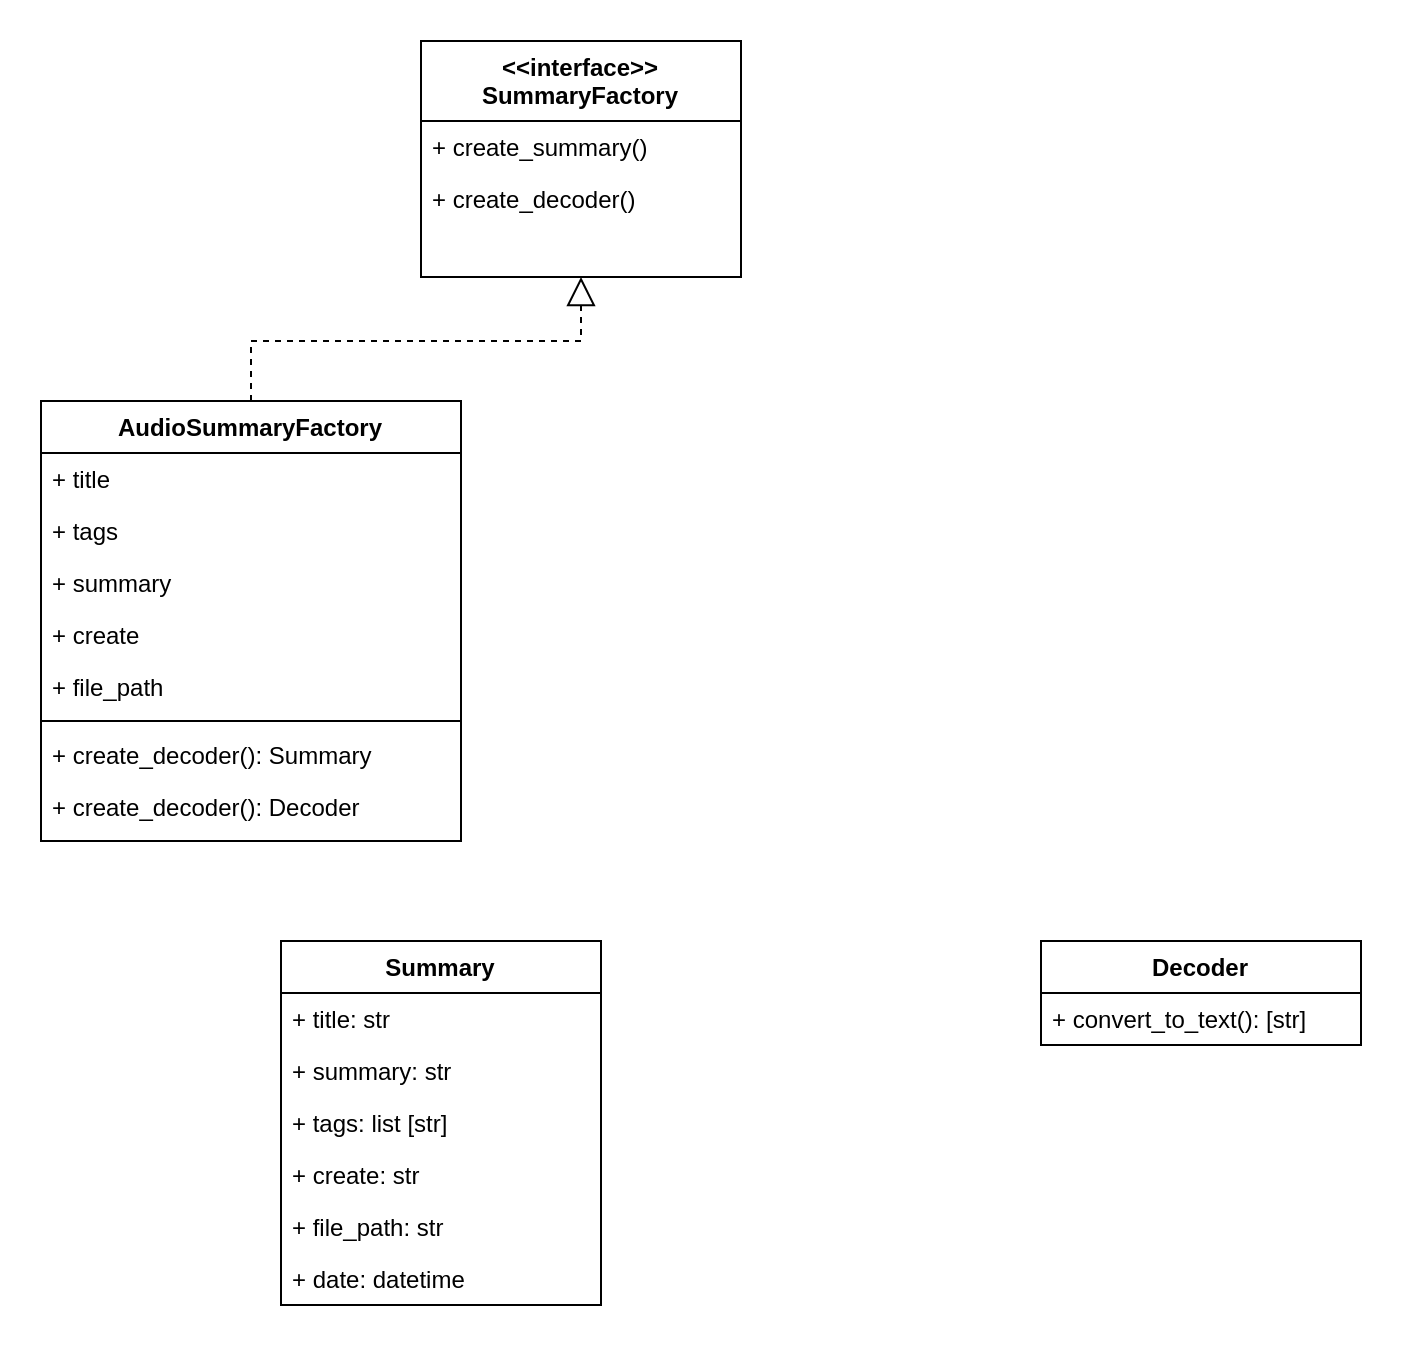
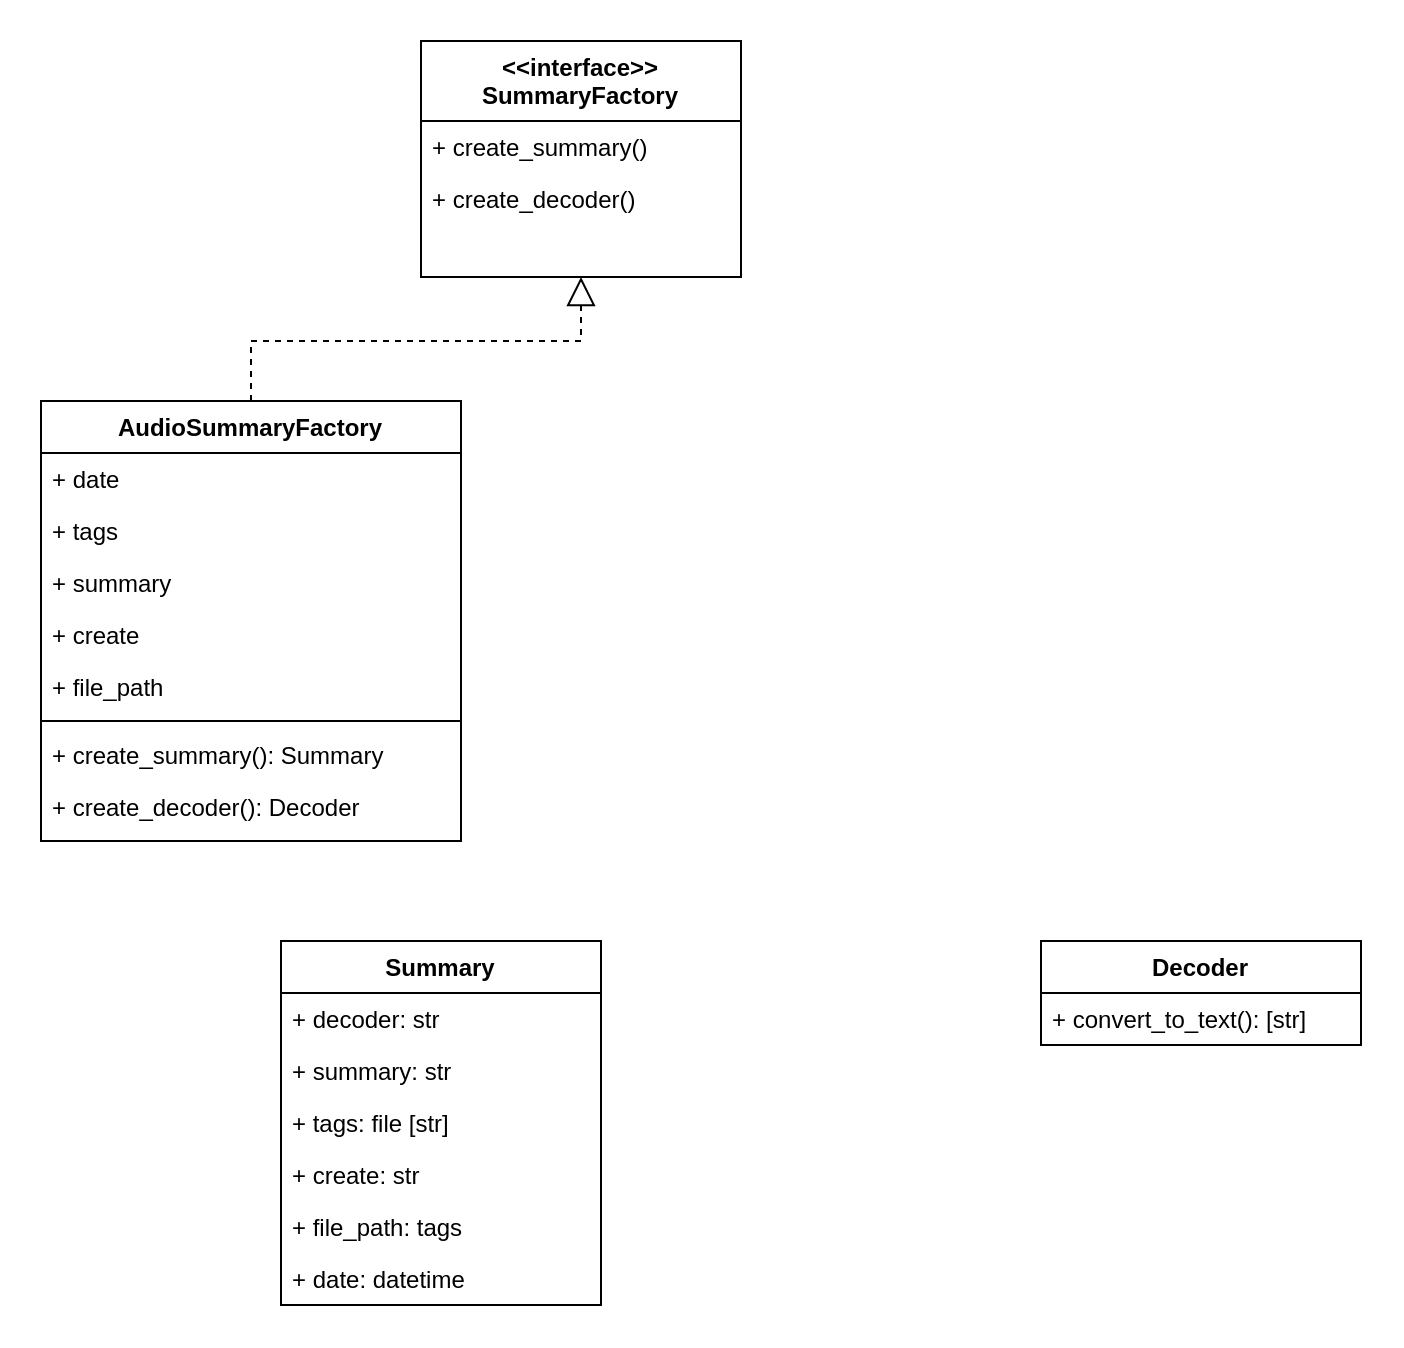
node "+ title": label "+ title" -> "+ date"
node "+ create_decoder(): Summary": label "+ create_decoder(): Summary" -> "+ create_summary(): Summary"
node "+ title: str": label "+ title: str" -> "+ decoder: str"
node "+ tags: list [str]": label "+ tags: list [str]" -> "+ tags: file [str]"
node "+ file_path: str": label "+ file_path: str" -> "+ file_path: tags"
